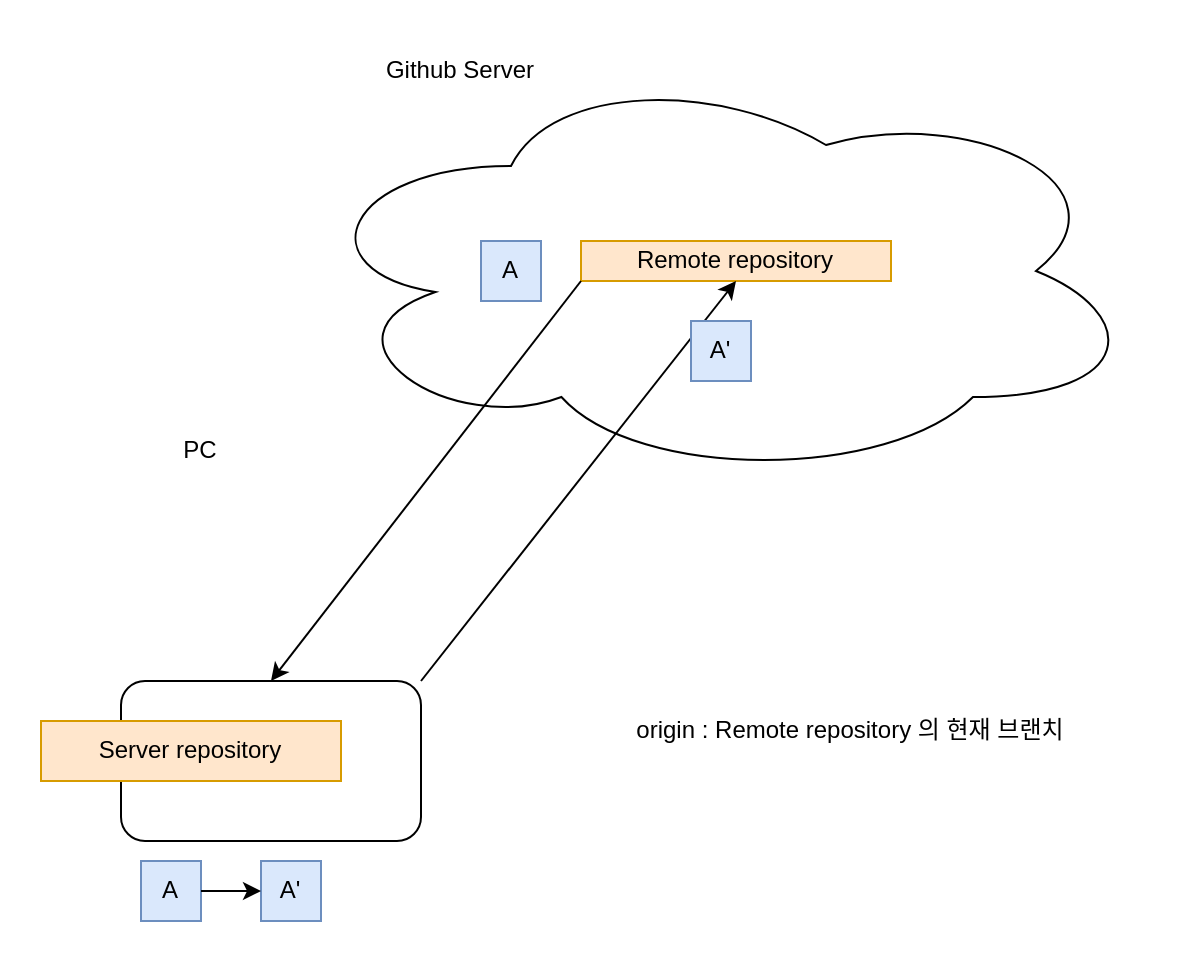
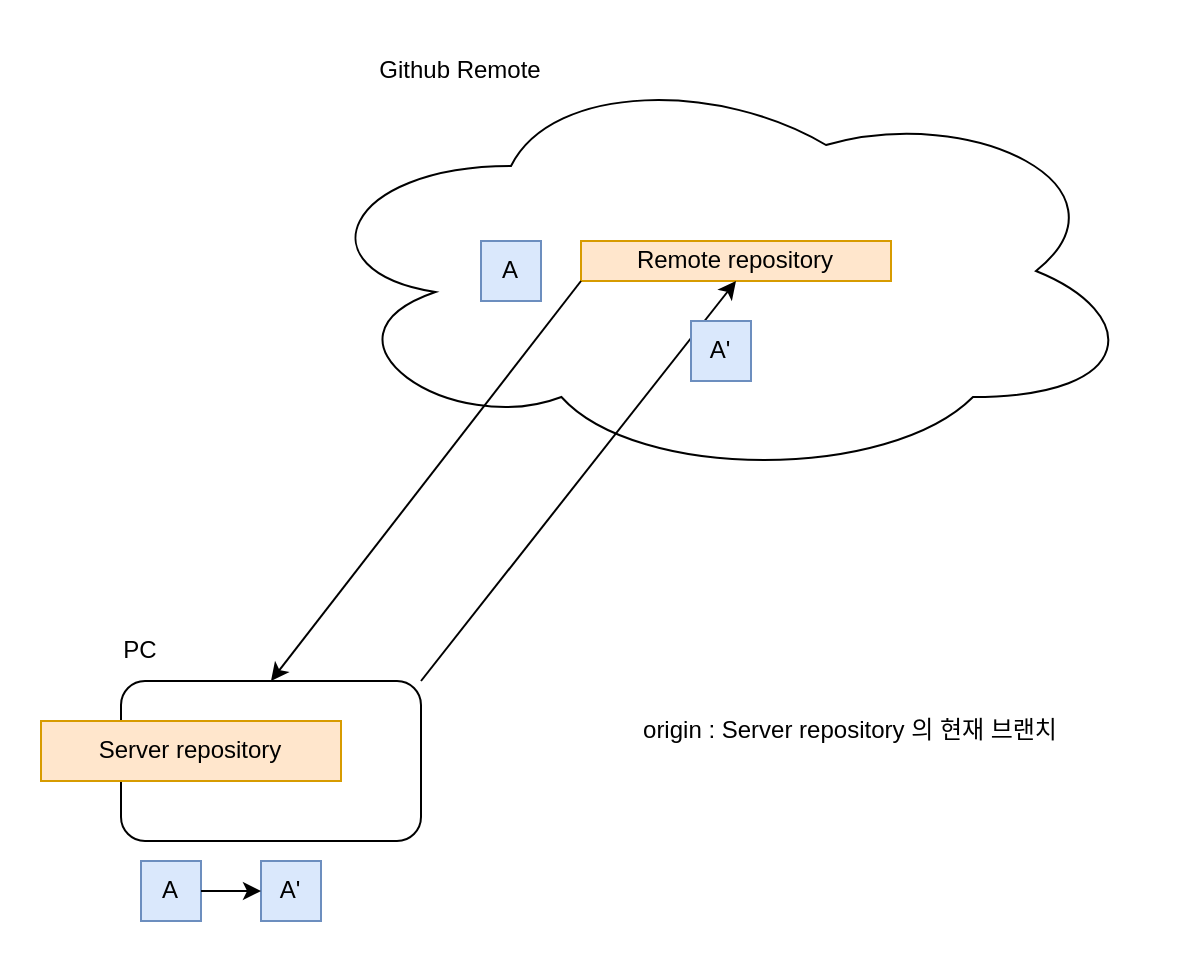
node "Github Server": label "Github Server" -> "Github Remote"
node "PC": moved (201, 451) -> (141, 651)
node "origin : Remote repository 의 현재 브랜치": label "origin : Remote repository 의 현재 브랜치" -> "origin : Server repository 의 현재 브랜치"
